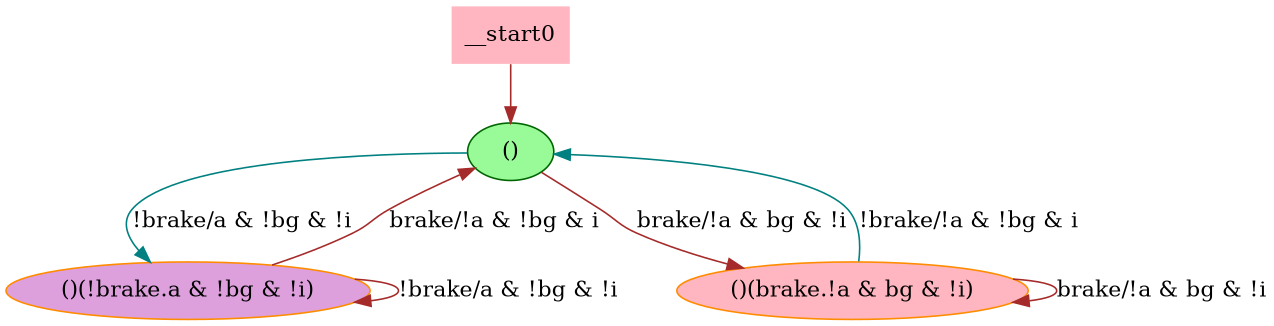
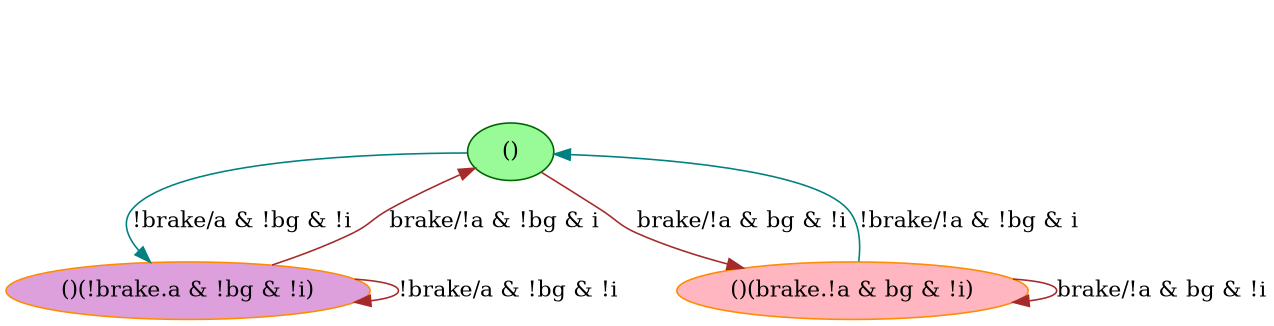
node "__start0": removed
